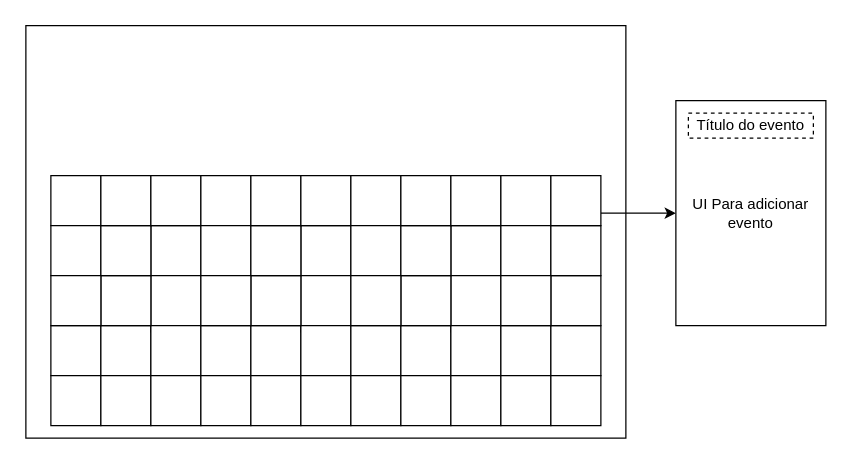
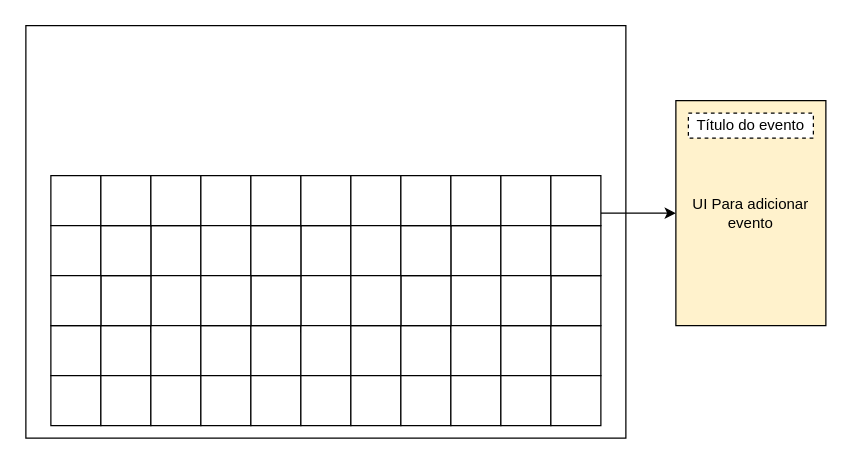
node "UI Para adicionar evento": fillcolor #ffffff -> #fff2cc
